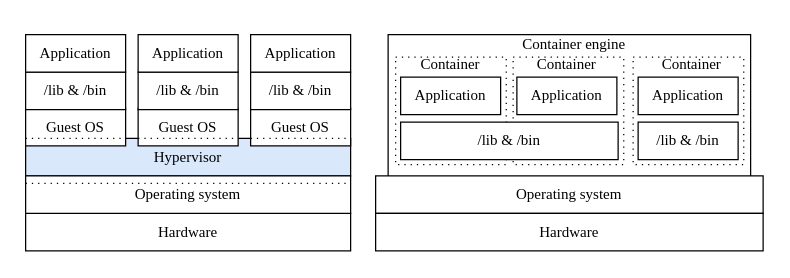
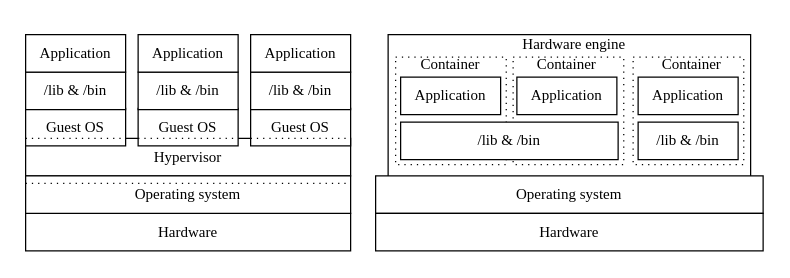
node "Container engine": label "Container engine" -> "Hardware engine"
node "Hypervisor": fillcolor #dae8fc -> #ffffff
